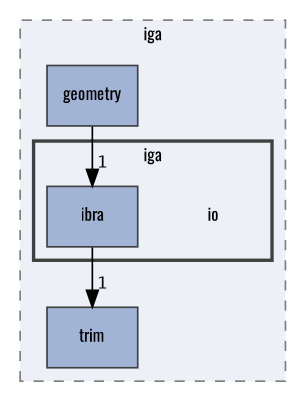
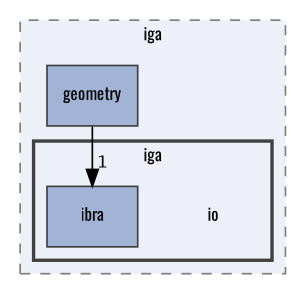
node "trim": removed
